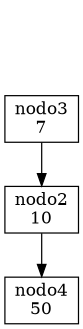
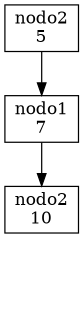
node "nodo2 5": added
node "nodo3 7": label "nodo3 7" -> "nodo1 7"
node "nodo4 50": removed
